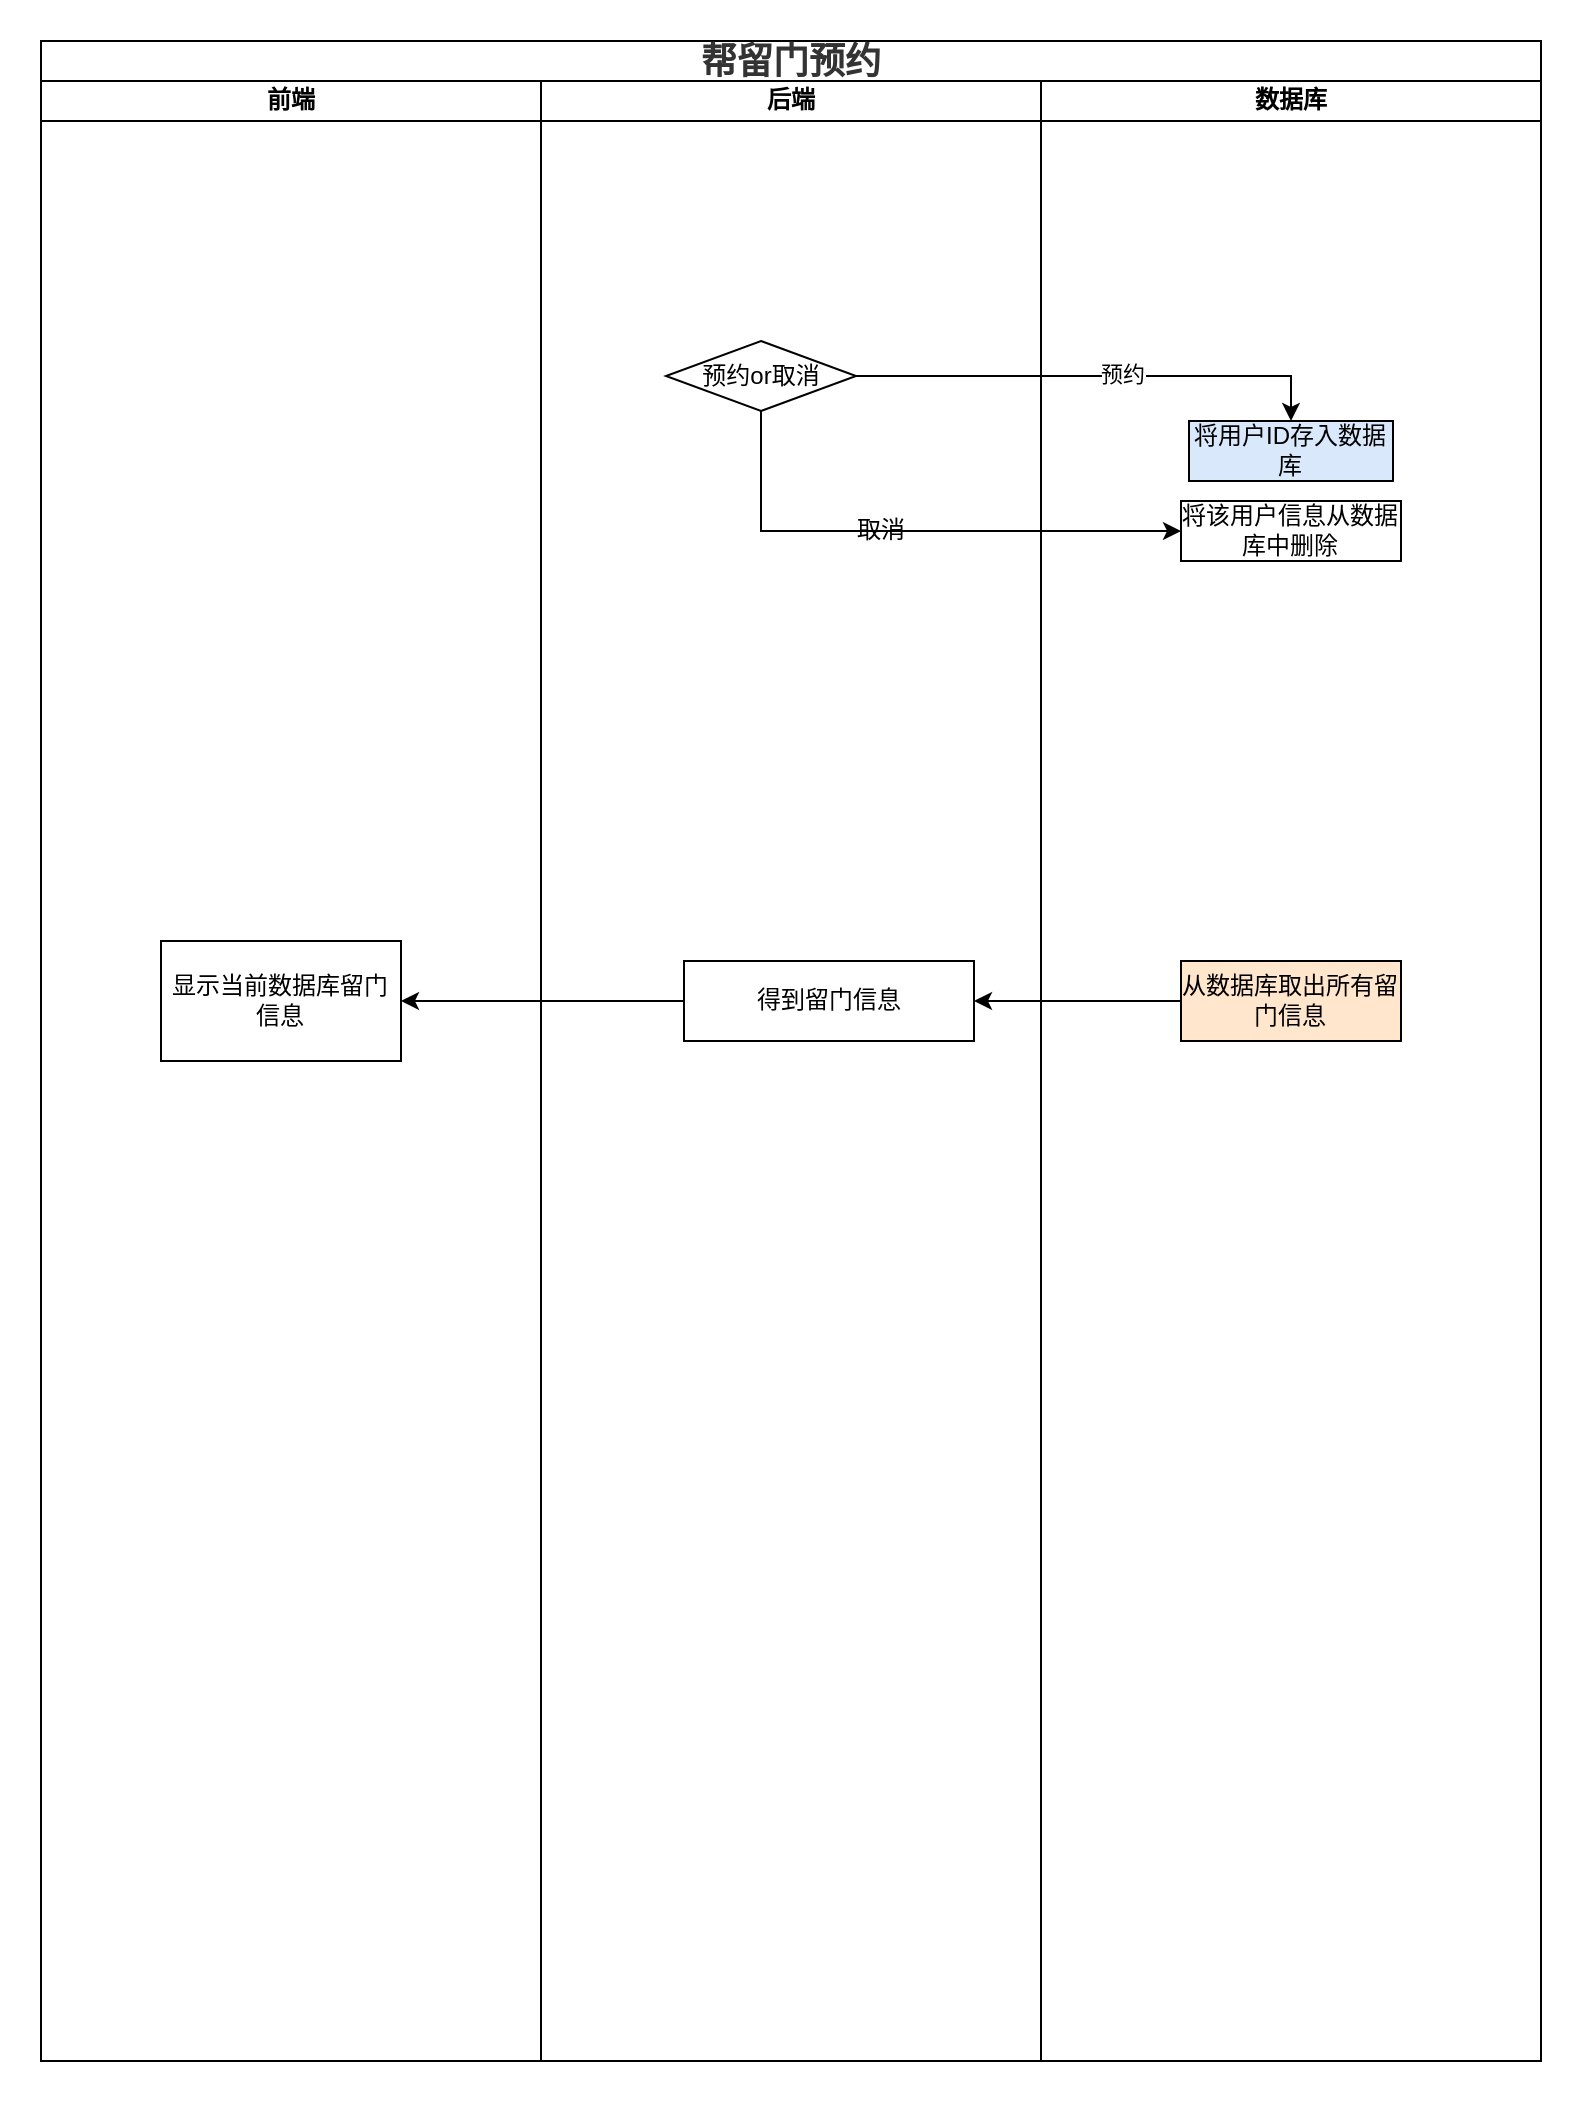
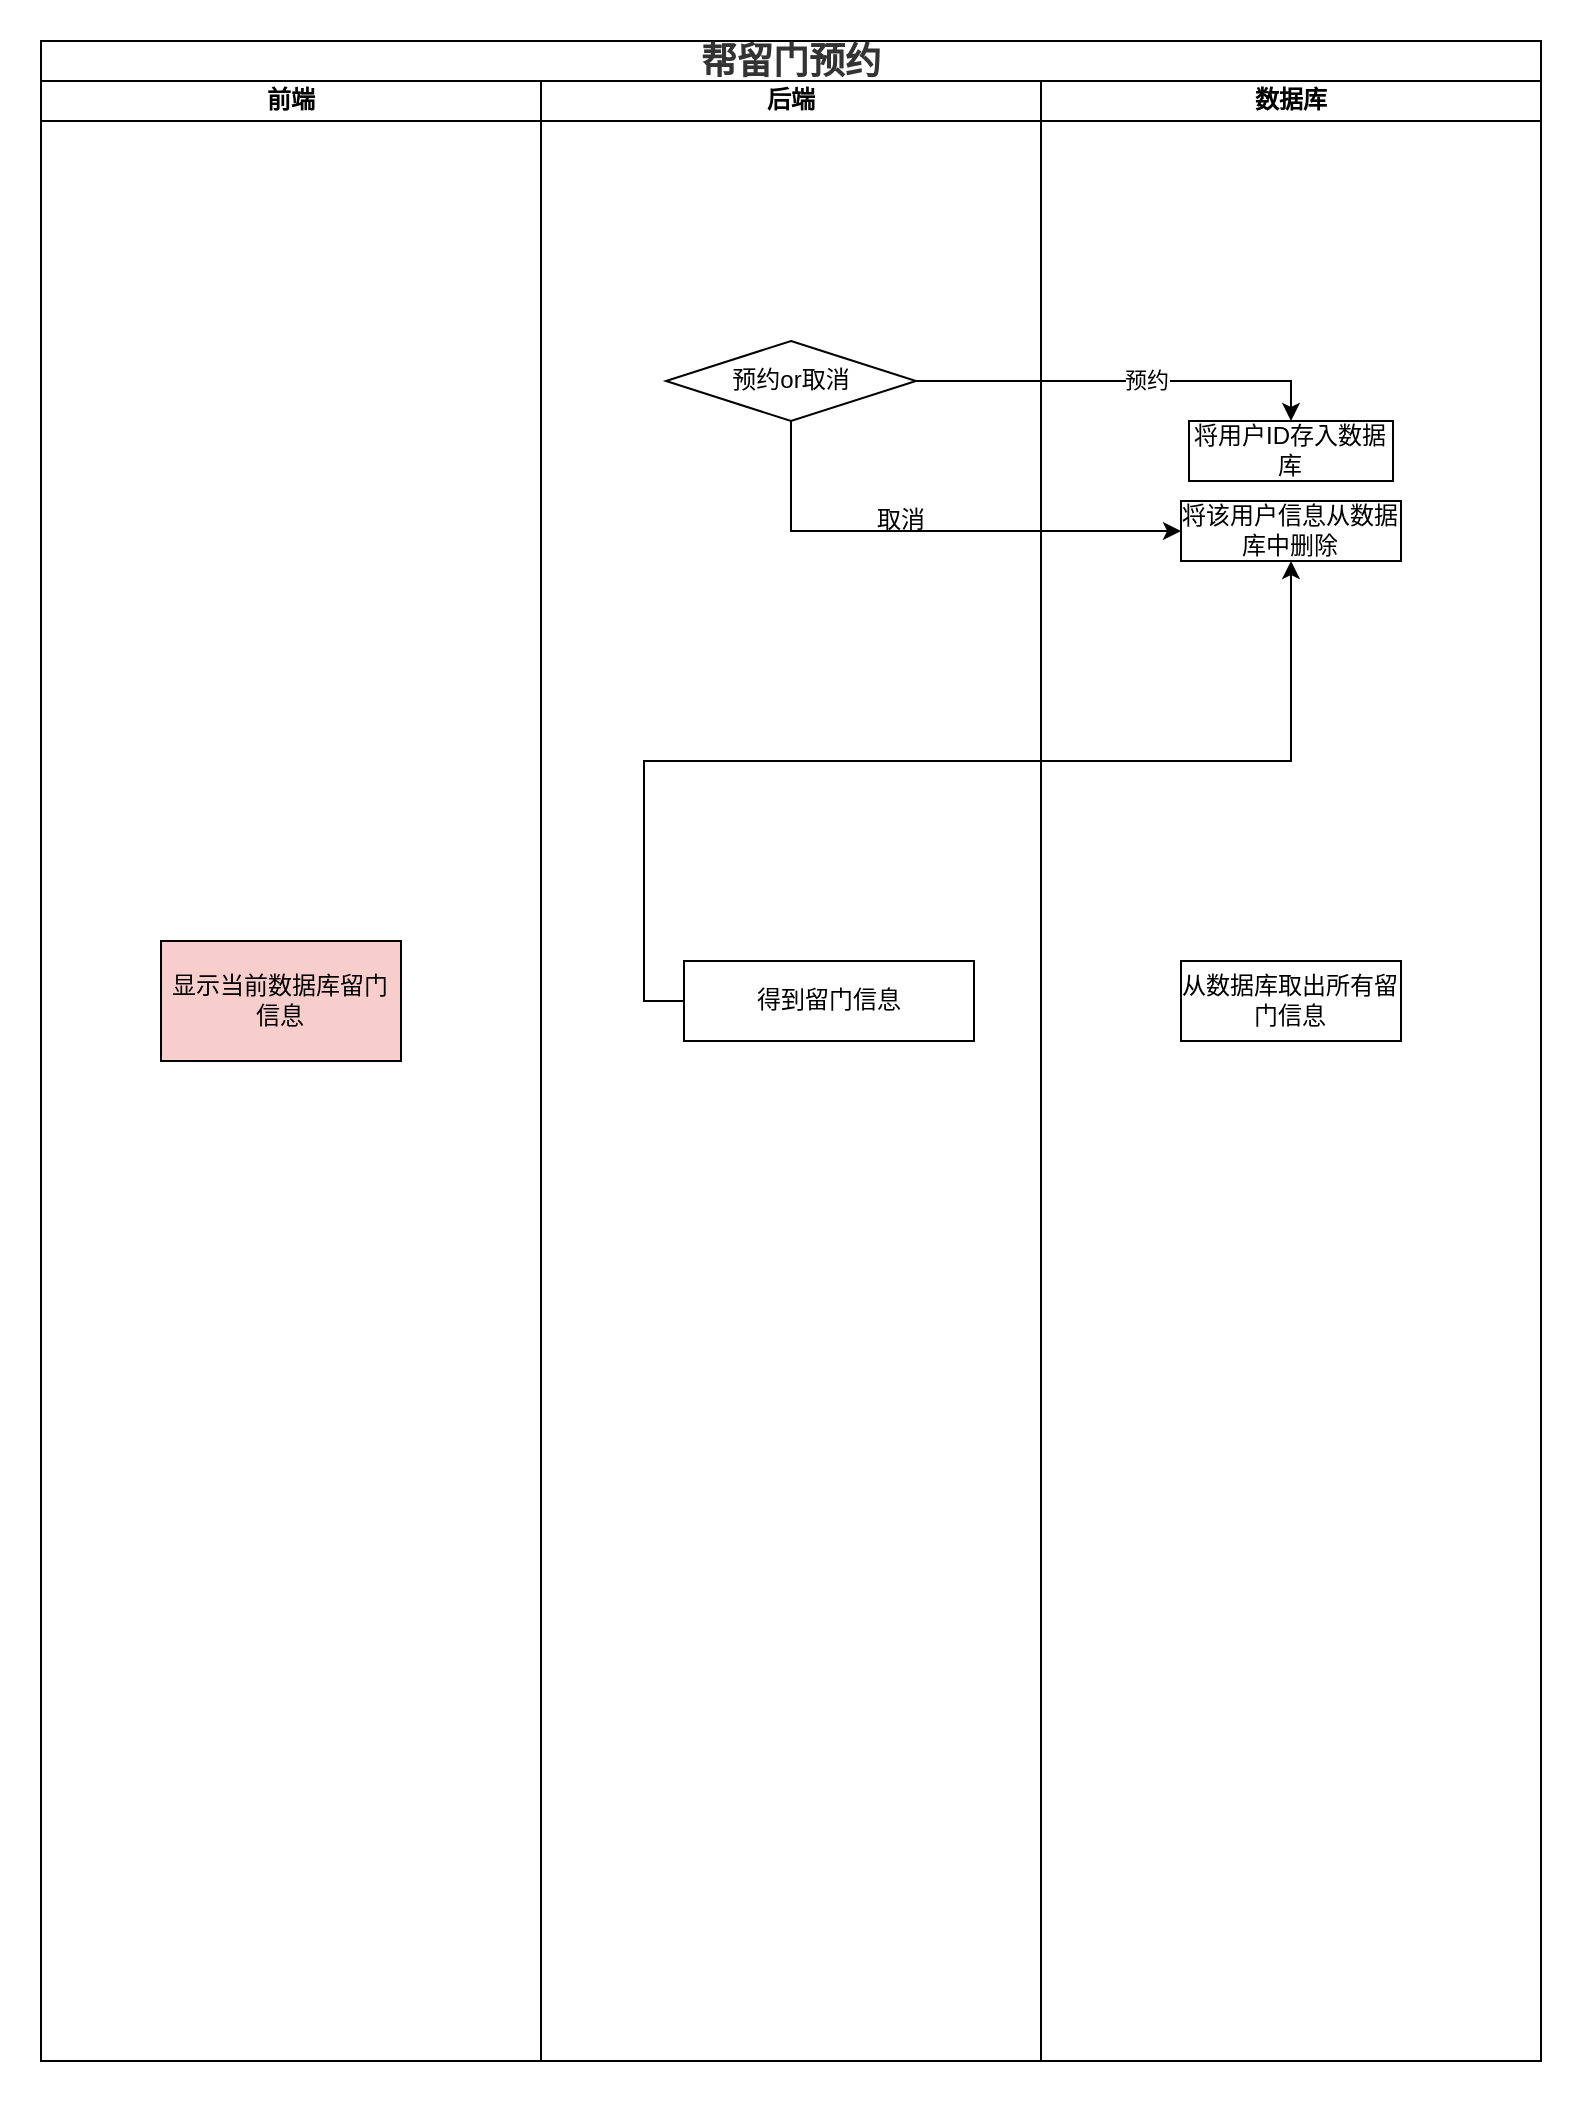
node "预约or取消": size 190x70 -> 250x80
node "将用户ID存入数据库": fillcolor #dae8fc -> #ffffff
node "取消": moved (881, 531) -> (901, 521)
node "显示当前数据库留门信息": fillcolor #ffffff -> #f8cecc
edge "得到留门信息" -> "显示当前数据库留门信息": now "得到留门信息" -> "将该用户信息从数据库中删除"
edge "从数据库取出所有留门信息" -> "得到留门信息": removed
node "从数据库取出所有留门信息": fillcolor #ffe6cc -> #ffffff
